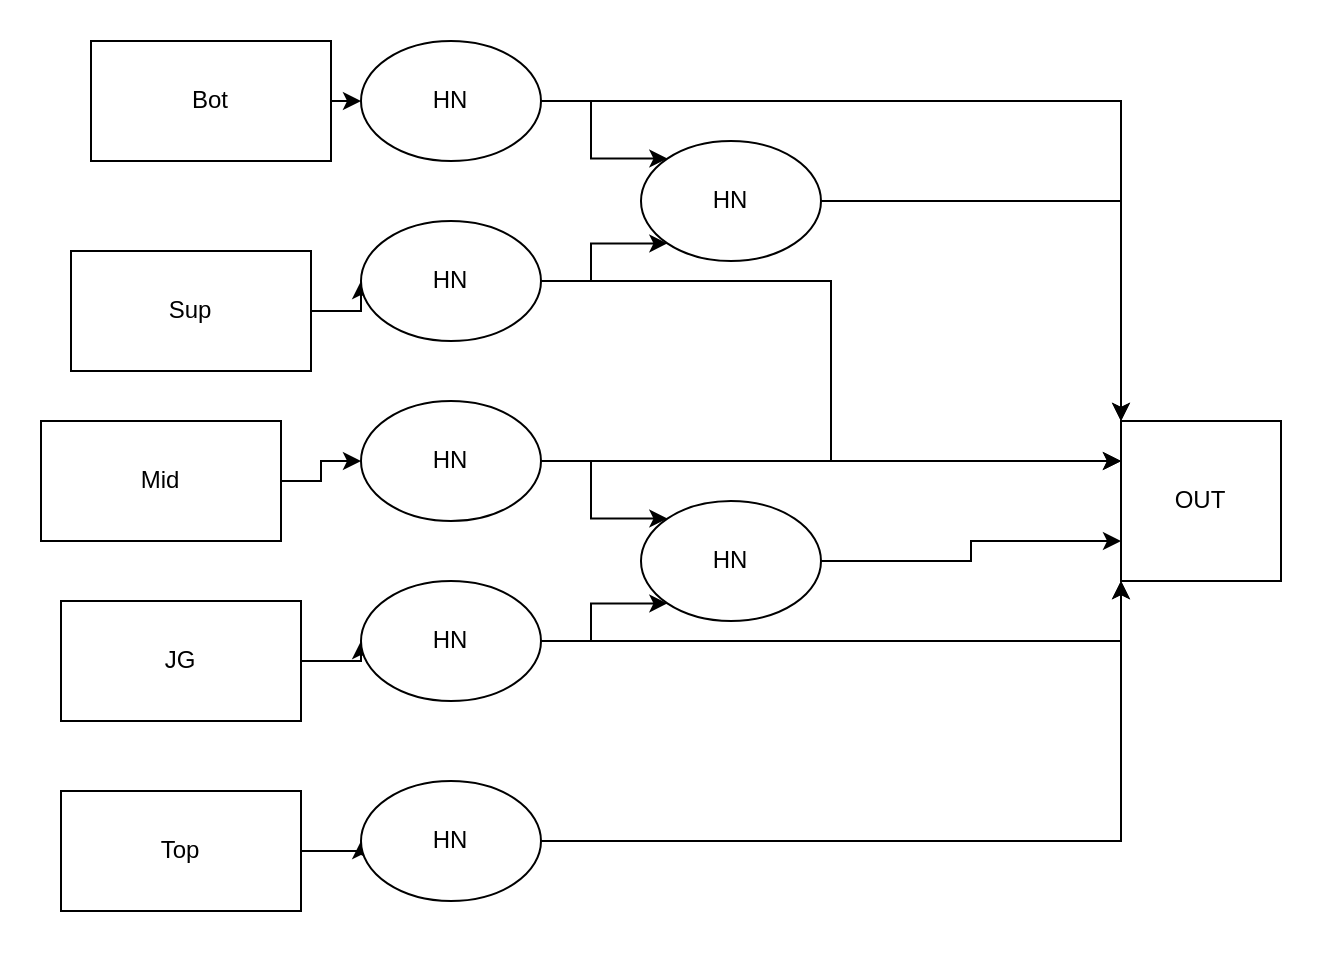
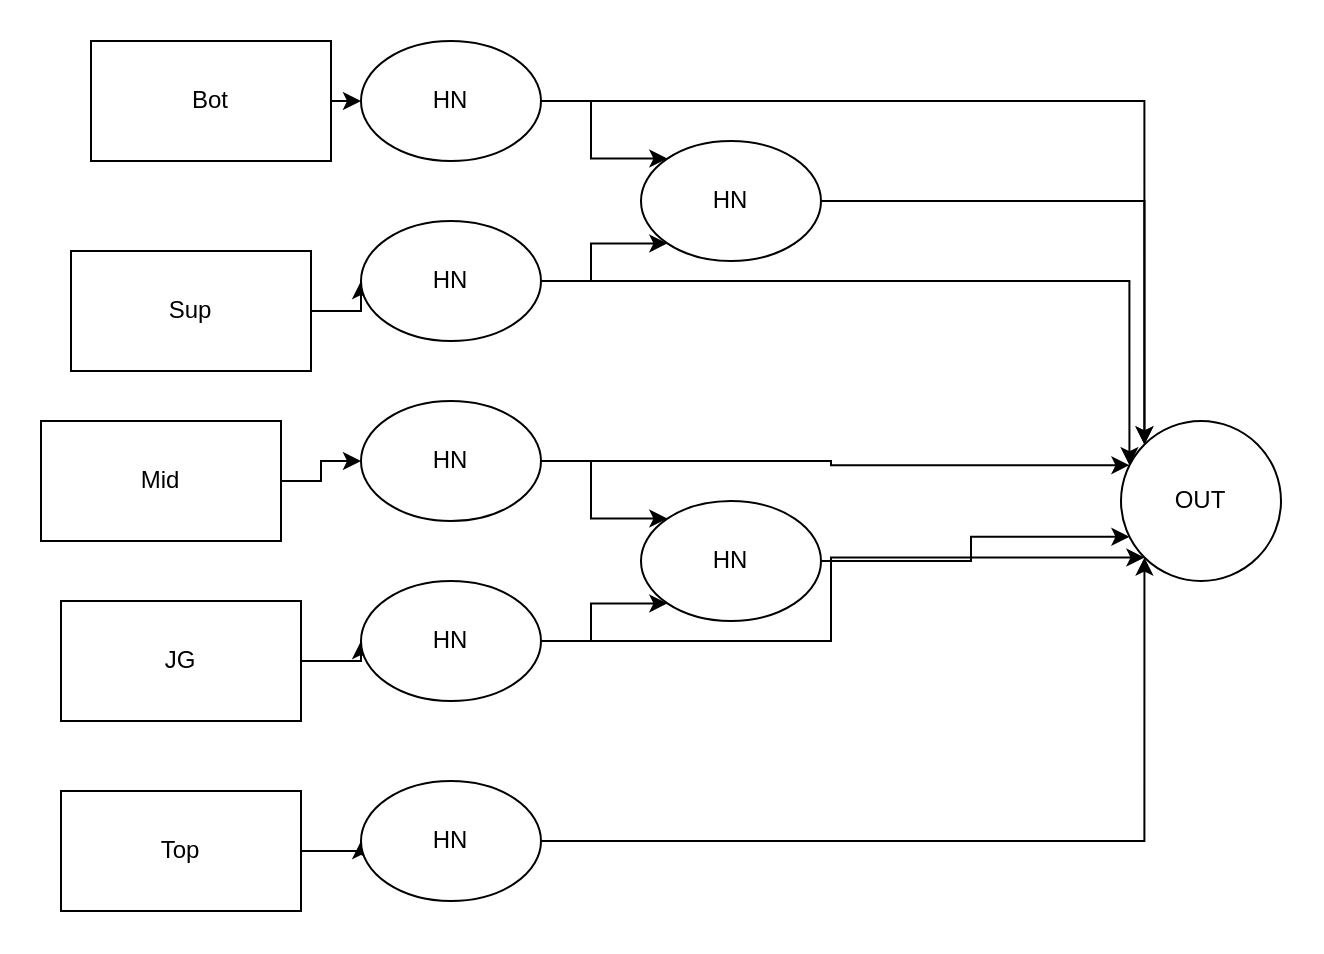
node "OUT": shape rectangle -> ellipse
